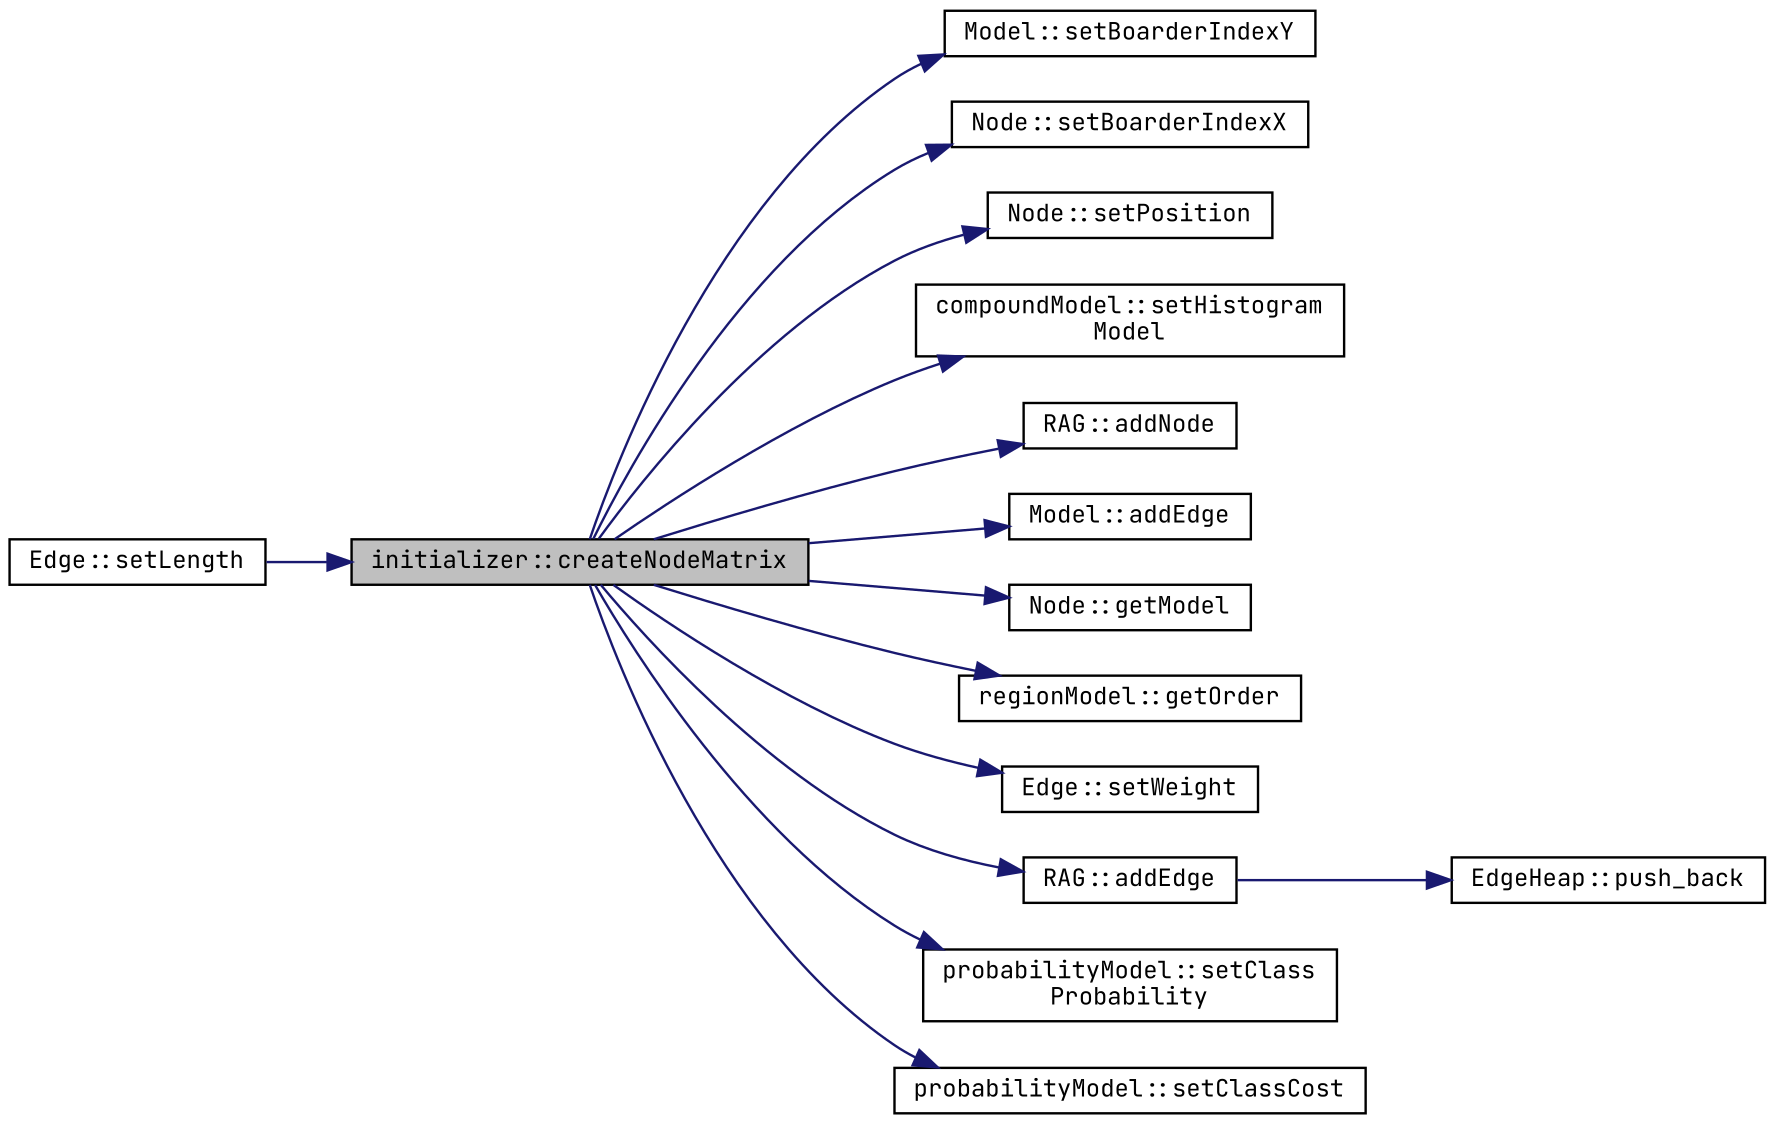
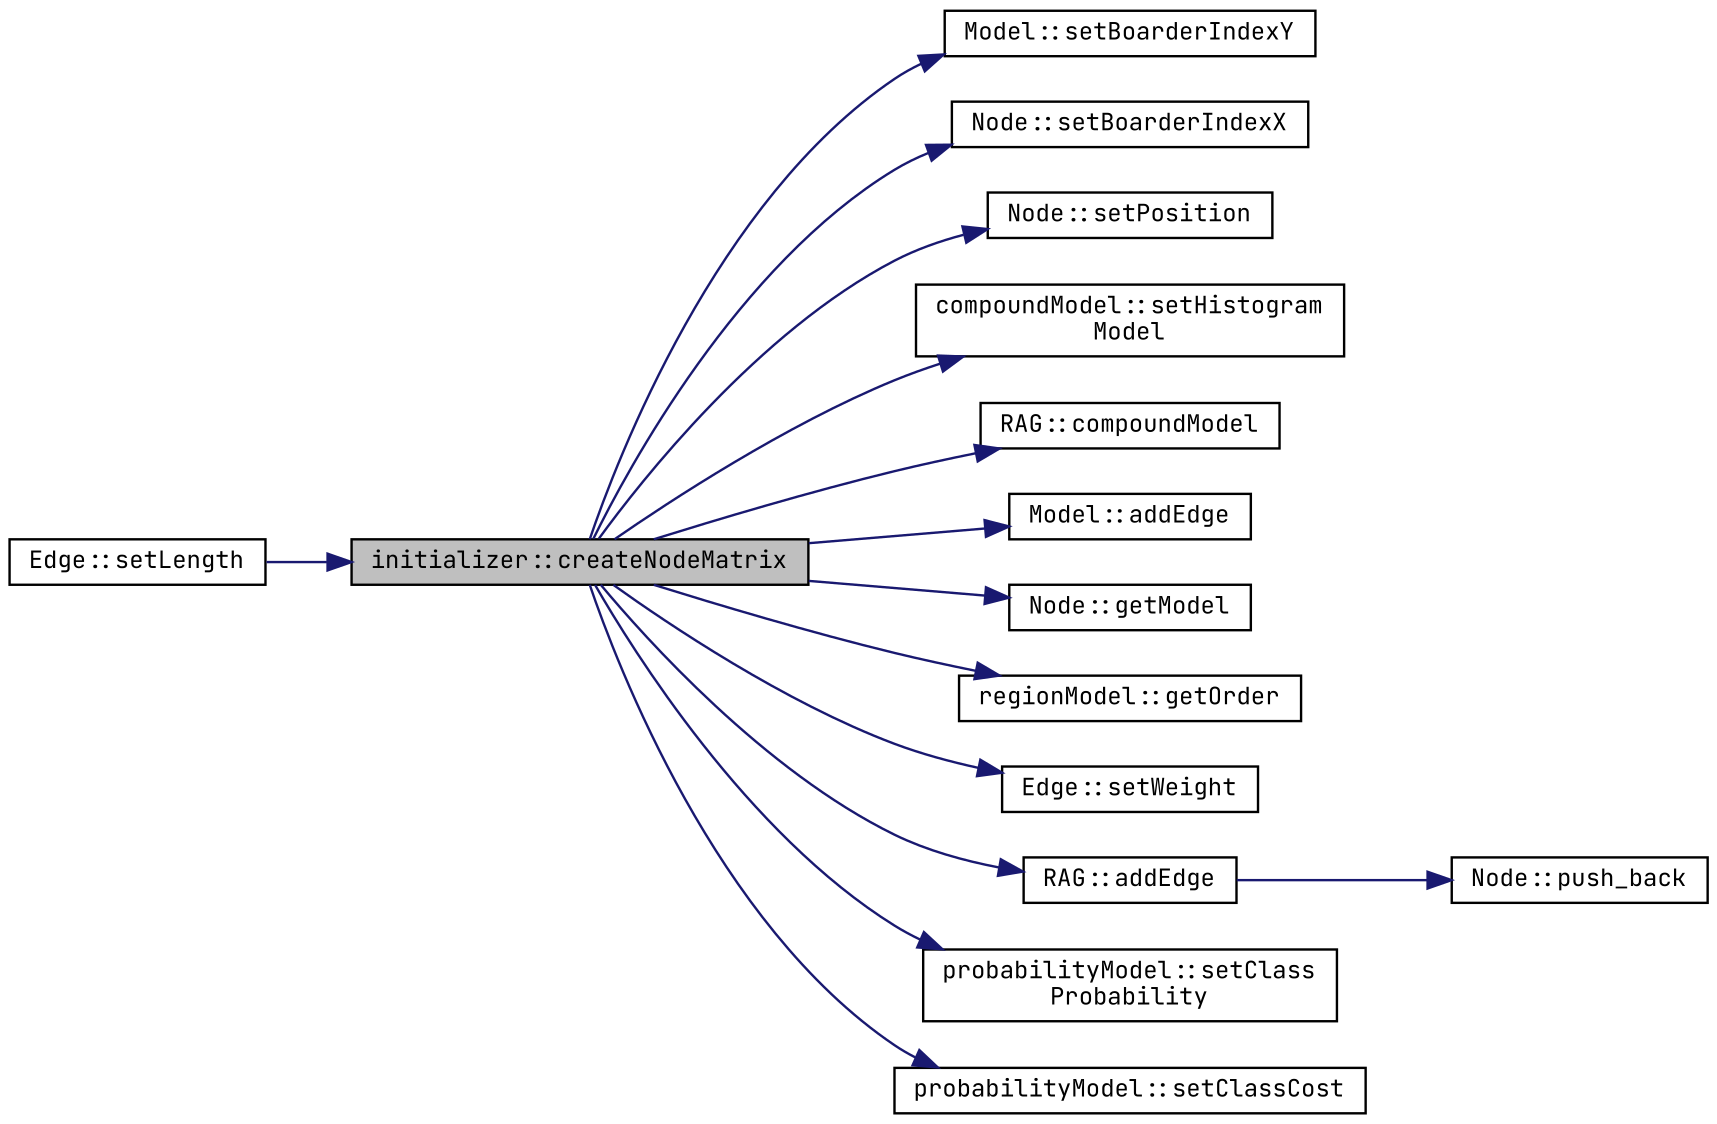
node "RAG::addNode": label "RAG::addNode" -> "RAG::compoundModel"
node "EdgeHeap::push_back": label "EdgeHeap::push_back" -> "Node::push_back"
